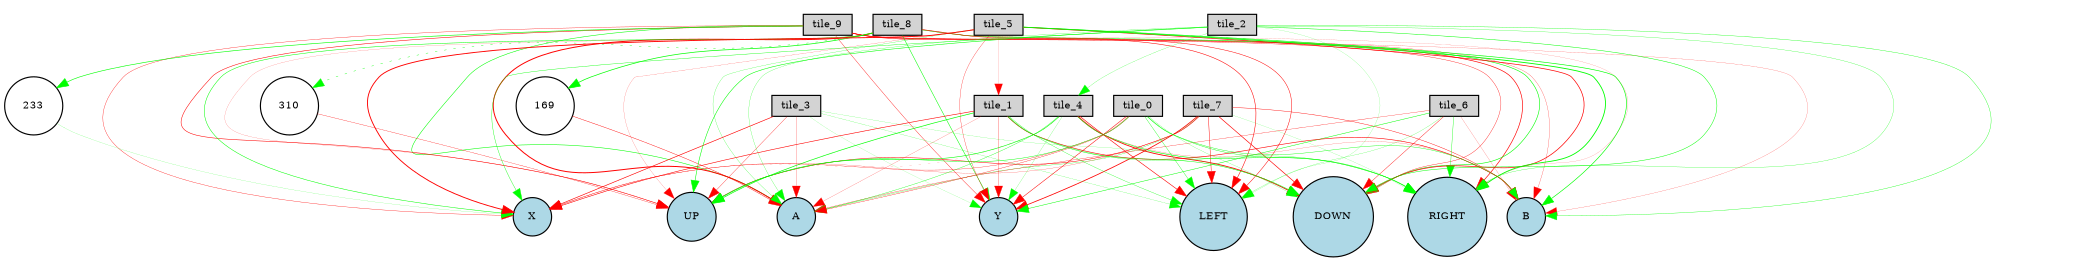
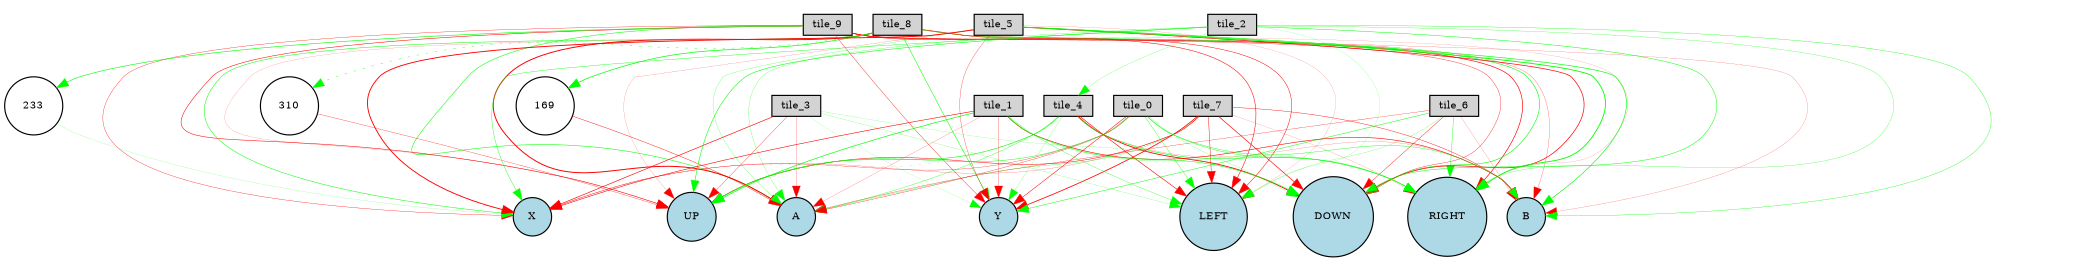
edge "tile_5" -> "tile_1": now "tile_5" -> "LEFT"
edge "tile_7" -> "RIGHT": color green -> red
